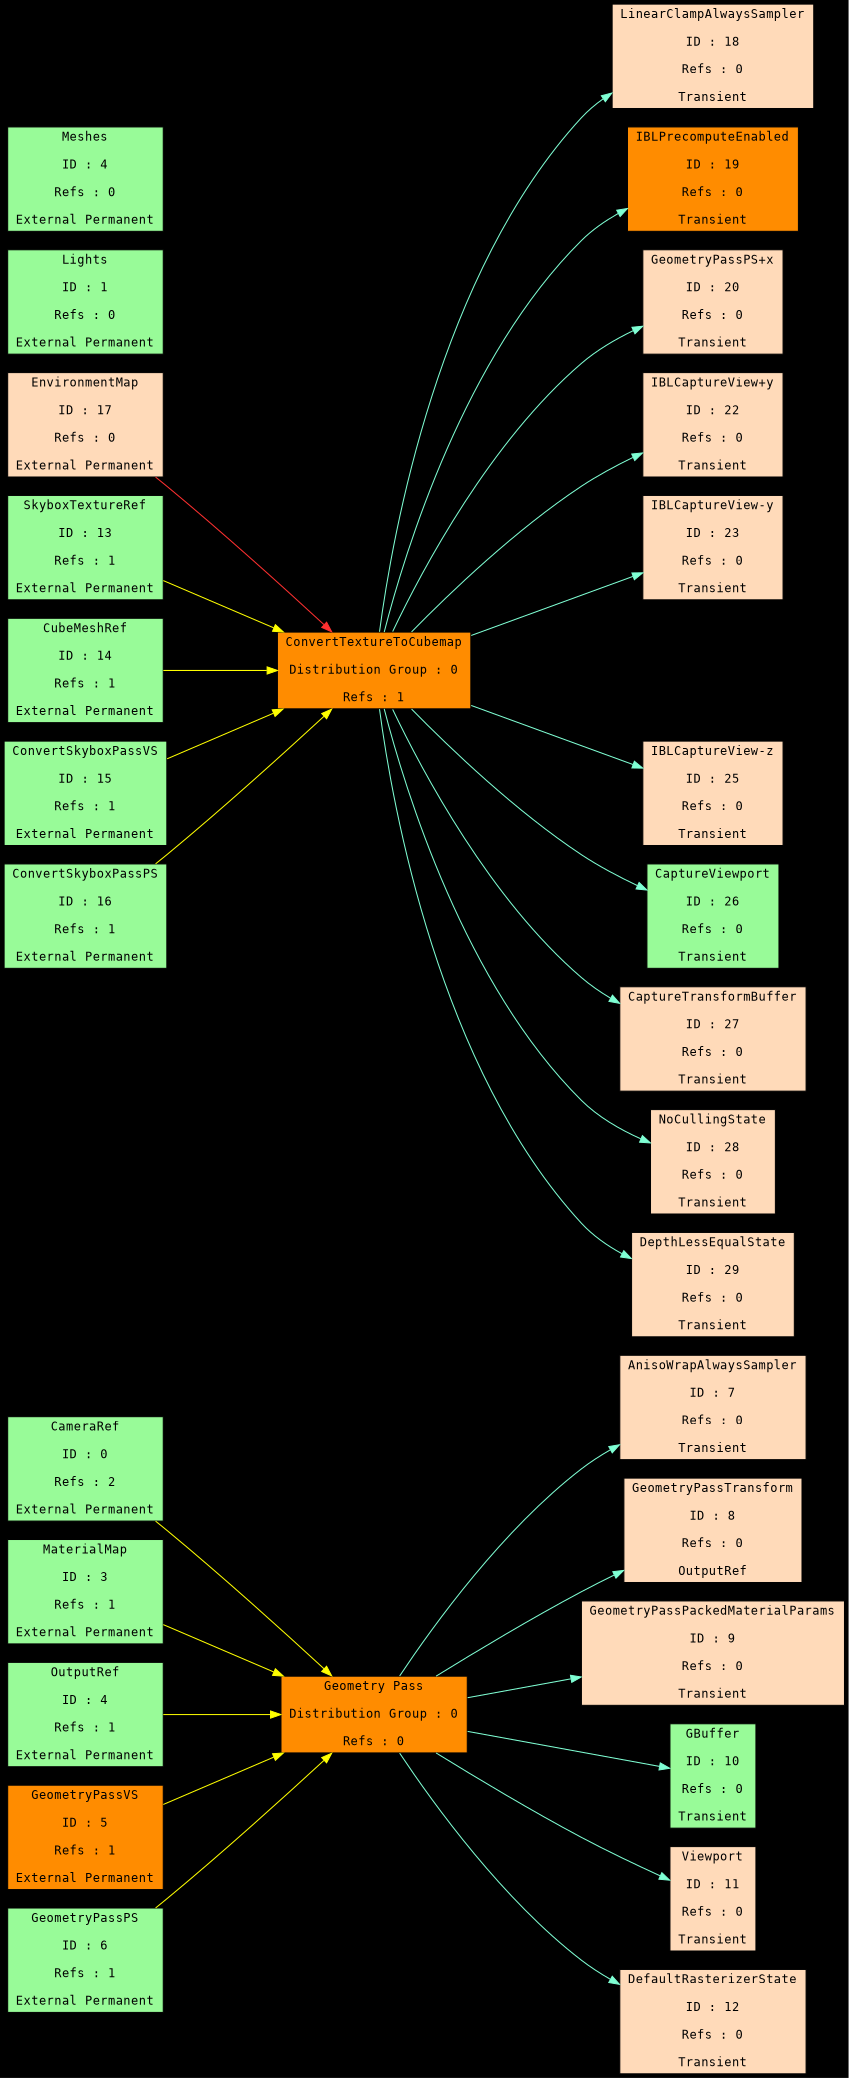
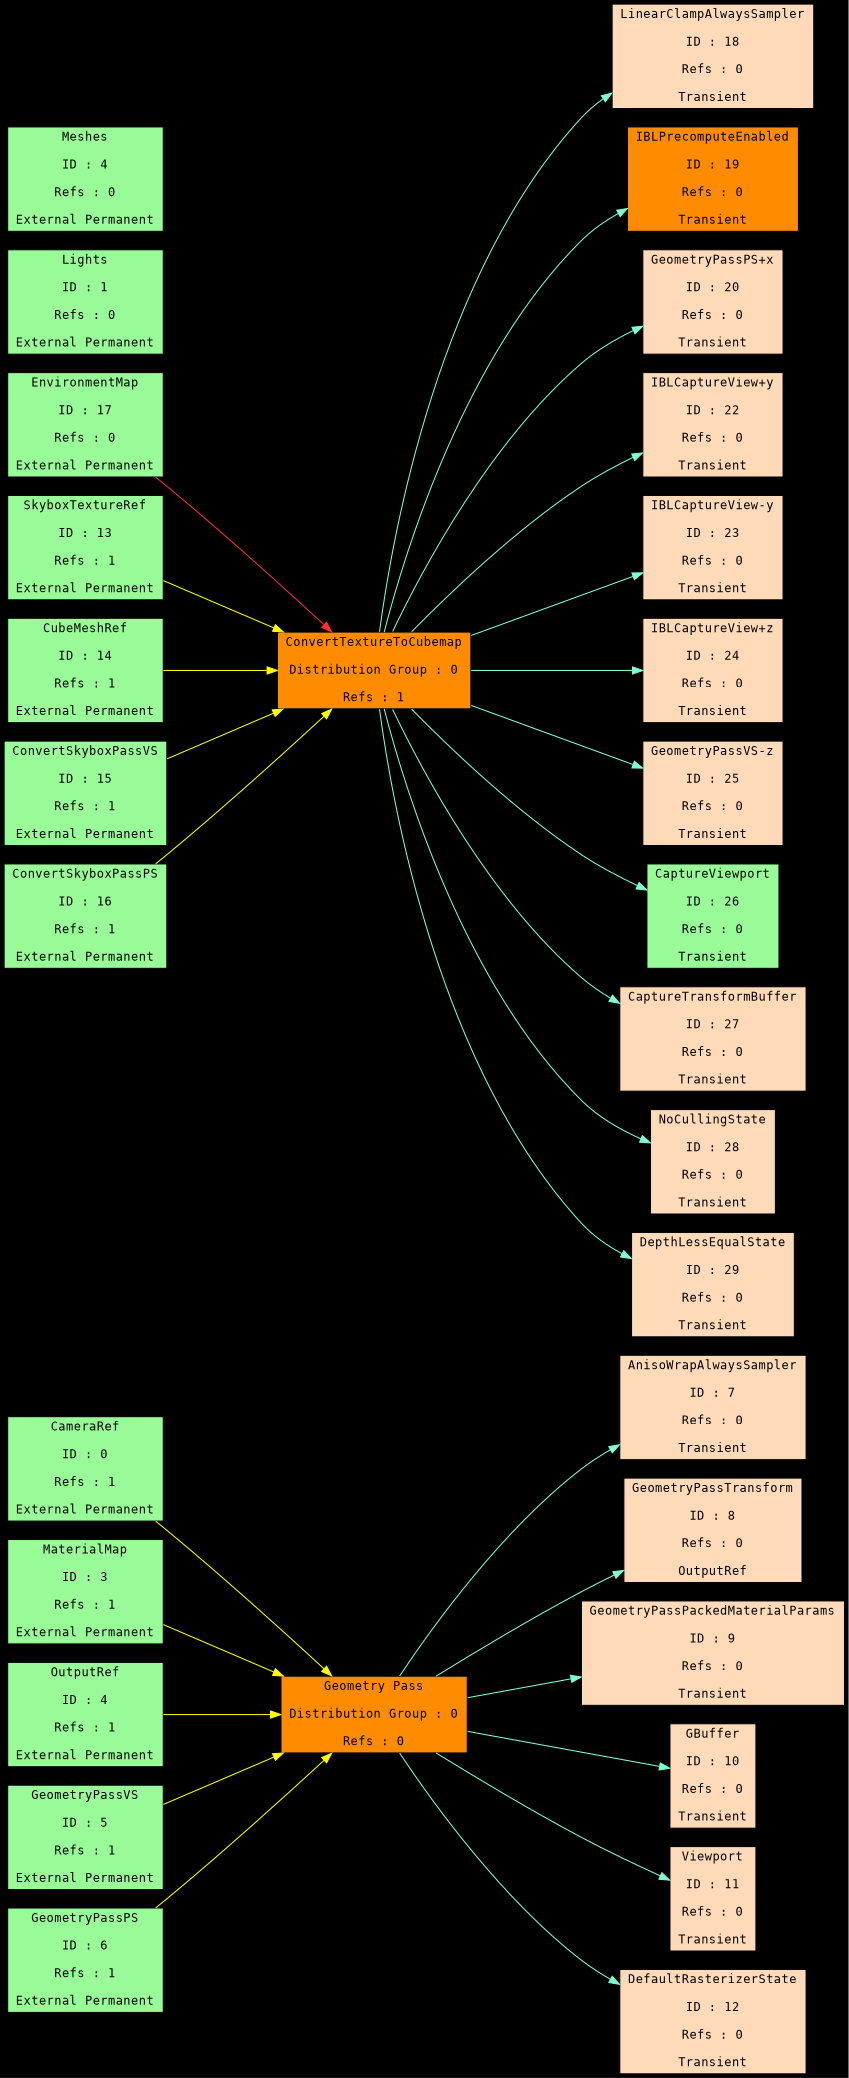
node "EnvironmentMap ID : 17 Refs : 0 External Permanent": fillcolor peachpuff -> palegreen
node "IBLCaptureView+z ID : 24 Refs : 0 Transient": added
node "IBLCaptureView-z ID : 25 Refs : 0 Transient": label "IBLCaptureView-z ID : 25 Refs : 0 Transient" -> "GeometryPassVS-z ID : 25 Refs : 0 Transient"
node "CameraRef ID : 0 Refs : 2 External Permanent": label "CameraRef ID : 0 Refs : 2 External Permanent" -> "CameraRef ID : 0 Refs : 1 External Permanent"
node "GBuffer ID : 10 Refs : 0 Transient": fillcolor palegreen -> peachpuff
node "GeometryPassVS ID : 5 Refs : 1 External Permanent": fillcolor darkorange -> palegreen
